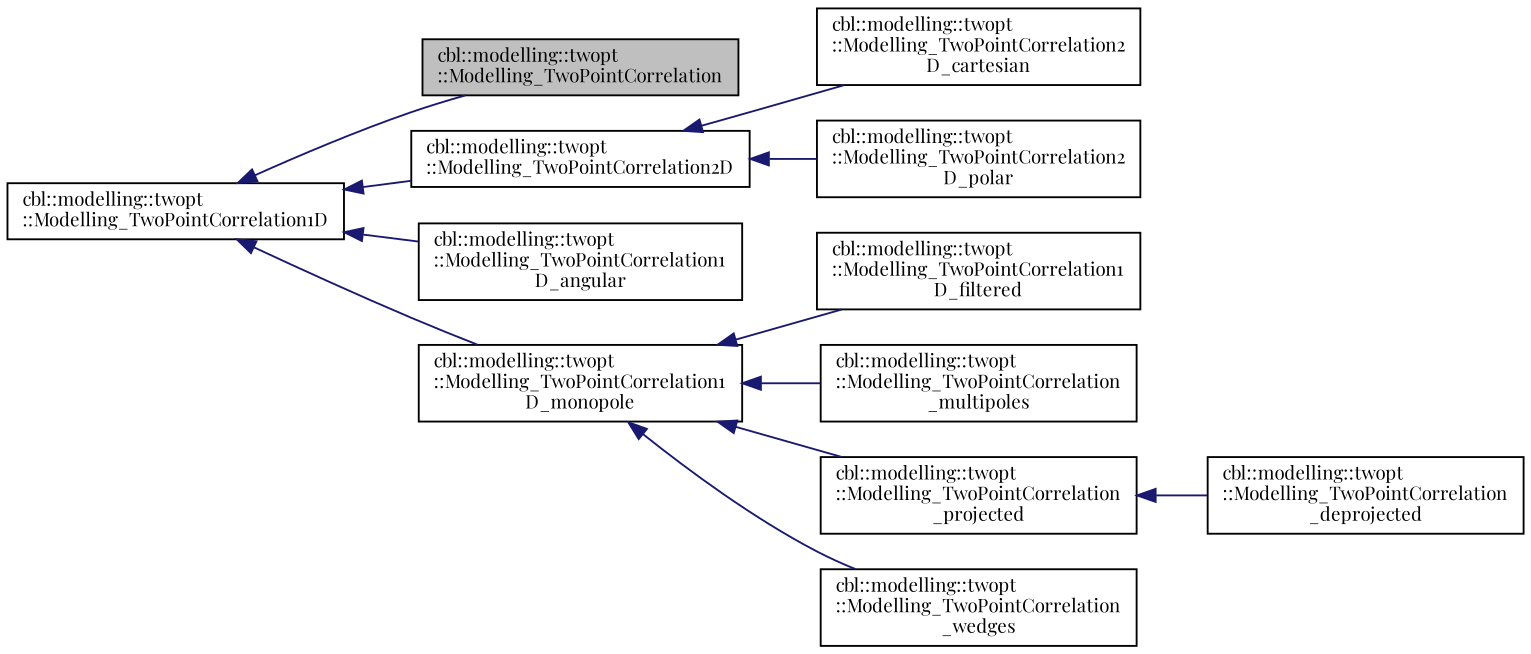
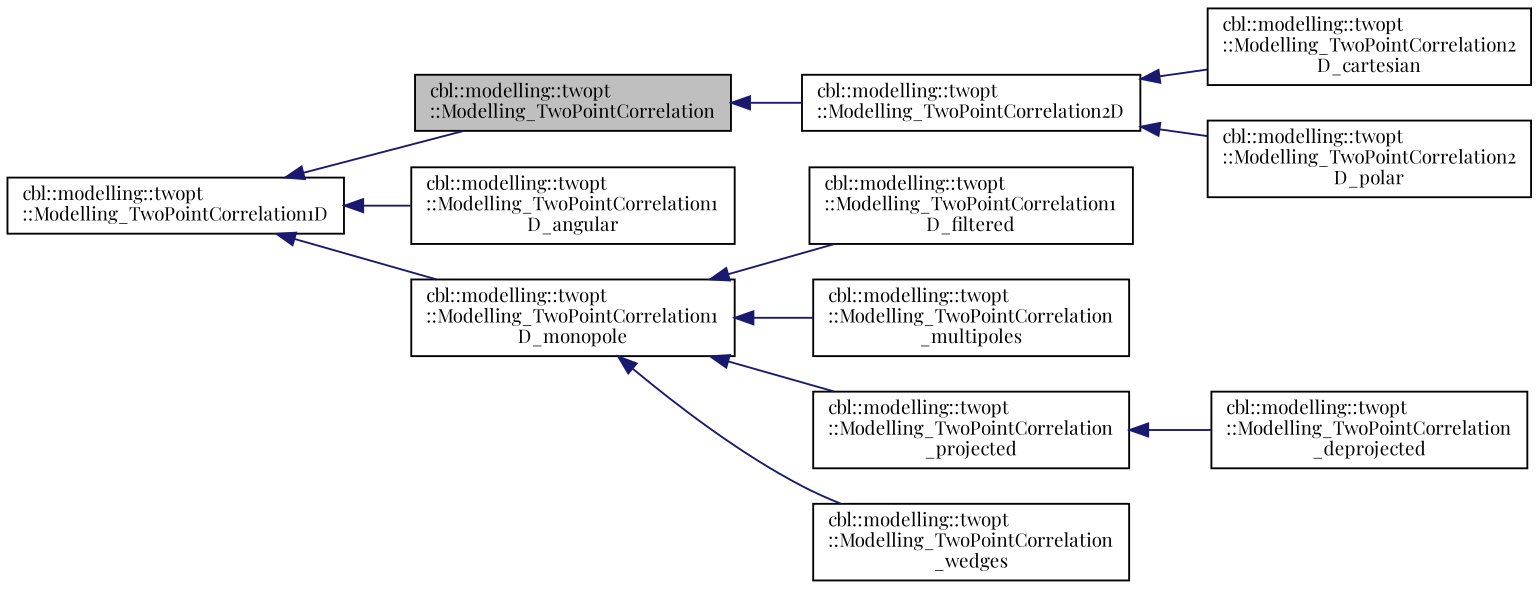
edge "cbl::modelling::twopt ::Modelling_TwoPointCorrelation2D" -> "cbl::modelling::twopt ::Modelling_TwoPointCorrelation1D": now "cbl::modelling::twopt ::Modelling_TwoPointCorrelation2D" -> "cbl::modelling::twopt ::Modelling_TwoPointCorrelation"
